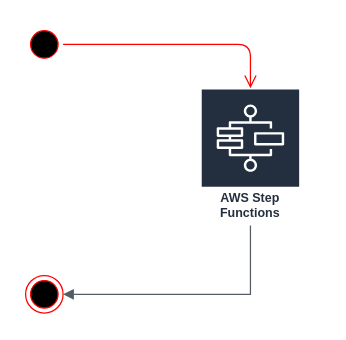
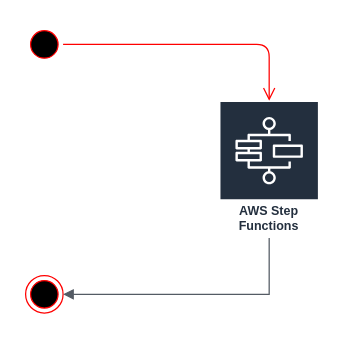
node "AWS Step Functions": moved (251, 157) -> (269, 169)
